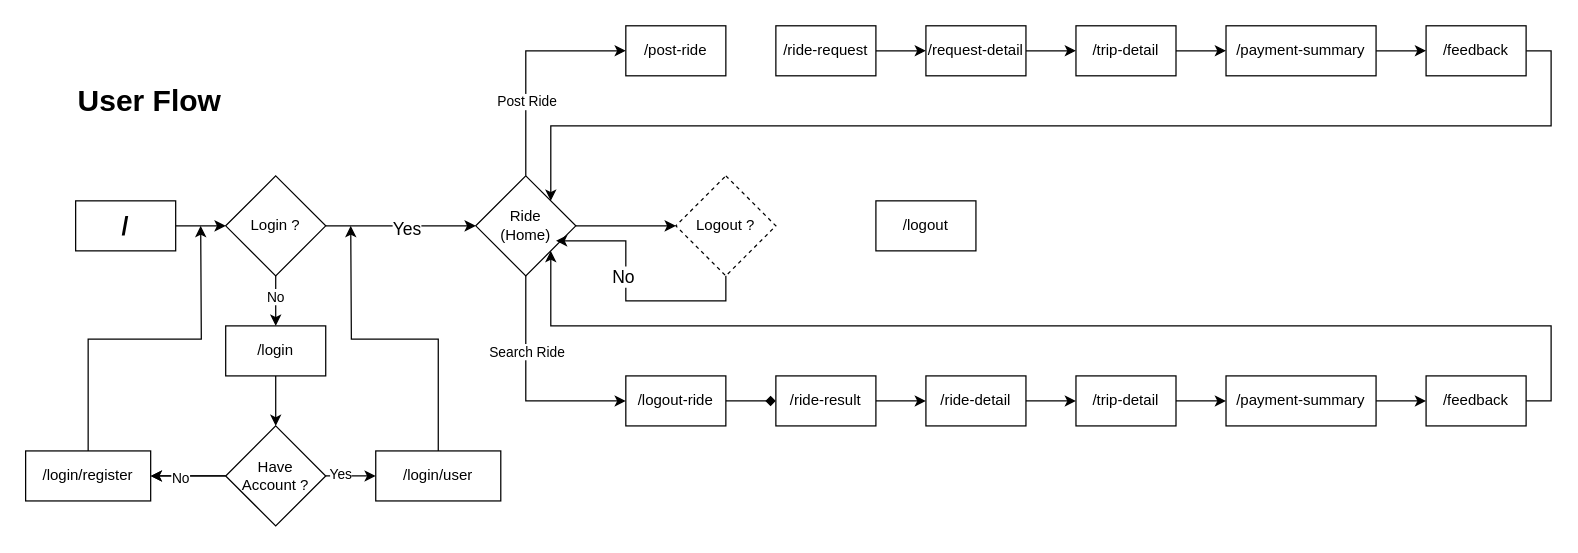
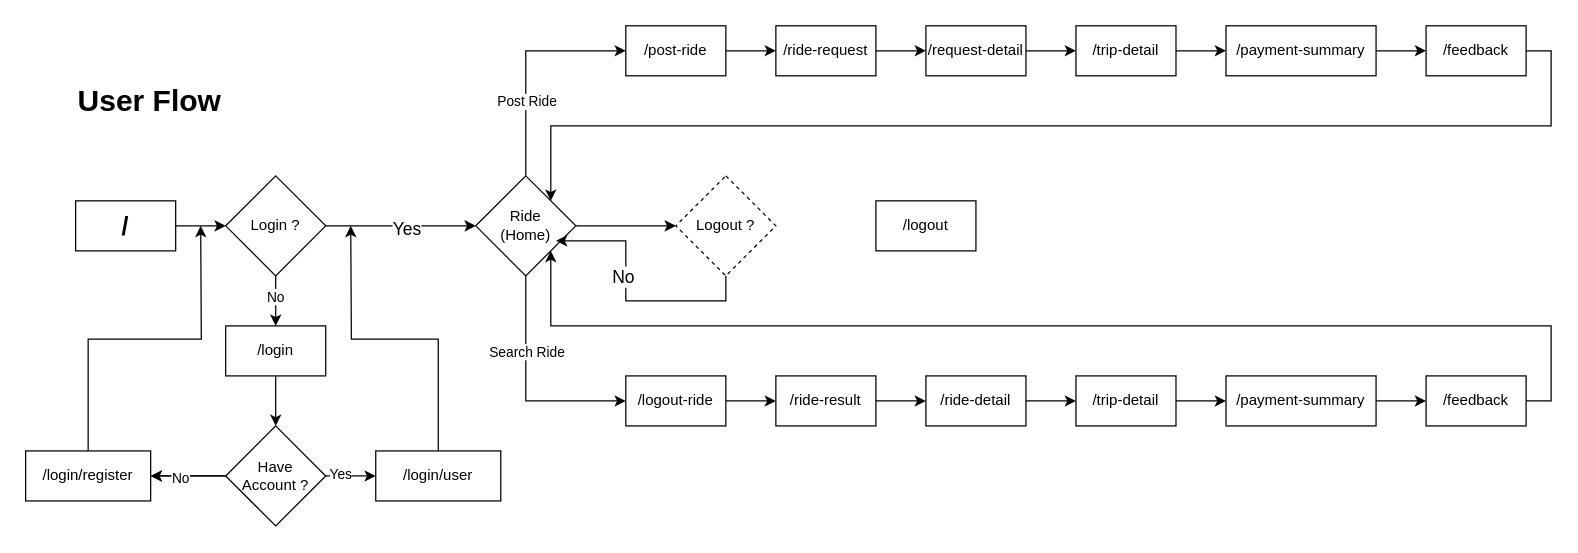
edge "/post-ride" -> "/ride-request": added
edge "/logout-ride" -> "/ride-result": arrowhead diamond -> classic
